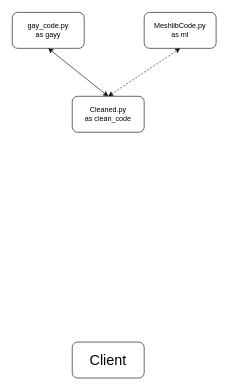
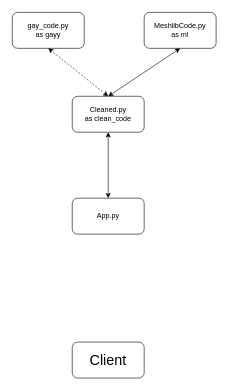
edge "gay_code.py as gayy" -- "Cleaned.py as clean_code": style solid -> dashed
edge "MeshlibCode.py as ml" -- "Cleaned.py as clean_code": style dashed -> solid
edge "Cleaned.py as clean_code" -- "App.py": added
node "App.py": added
